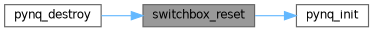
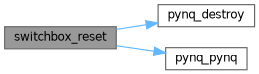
edge "pynq_destroy" -> "switchbox_reset": reversed
node "pynq_init": label "pynq_init" -> "pynq_pynq"
